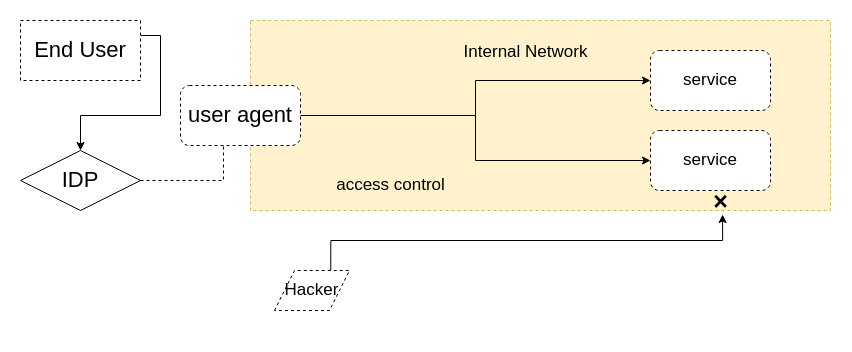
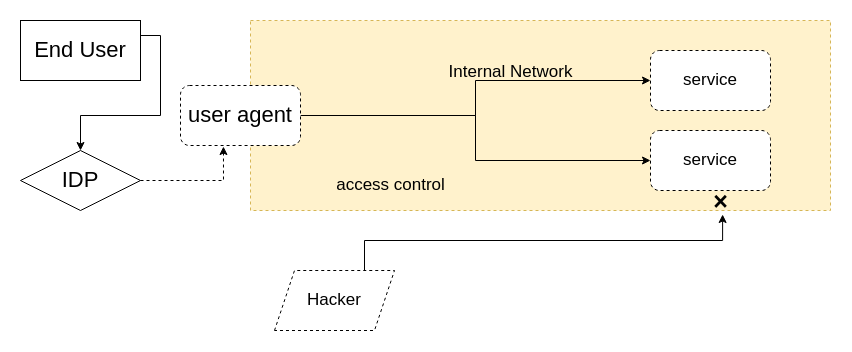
node "End User": style dashed -> solid
node "Internal Network": moved (526, 51) -> (511, 71)
edge "user agent" -- "IDP": arrowhead none -> classic
node "Hacker": size 75x40 -> 120x60
